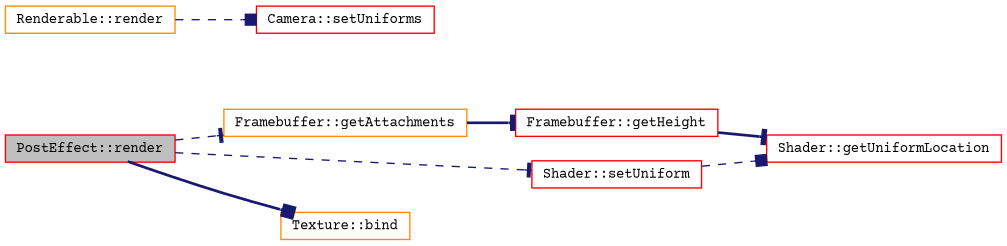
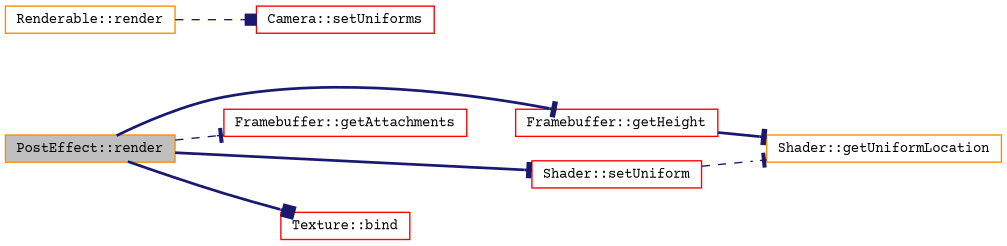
node "Framebuffer::getAttachments": color darkorange -> red
edge "Framebuffer::getAttachments" -> "Framebuffer::getHeight": now "PostEffect::render" -> "Framebuffer::getHeight"
node "PostEffect::render": color red -> darkorange
node "Shader::getUniformLocation": color red -> darkorange
edge "PostEffect::render" -> "Shader::setUniform": style dashed -> bold
edge "Shader::setUniform" -> "Shader::getUniformLocation": arrowhead box -> tee
node "Texture::bind": color darkorange -> red
